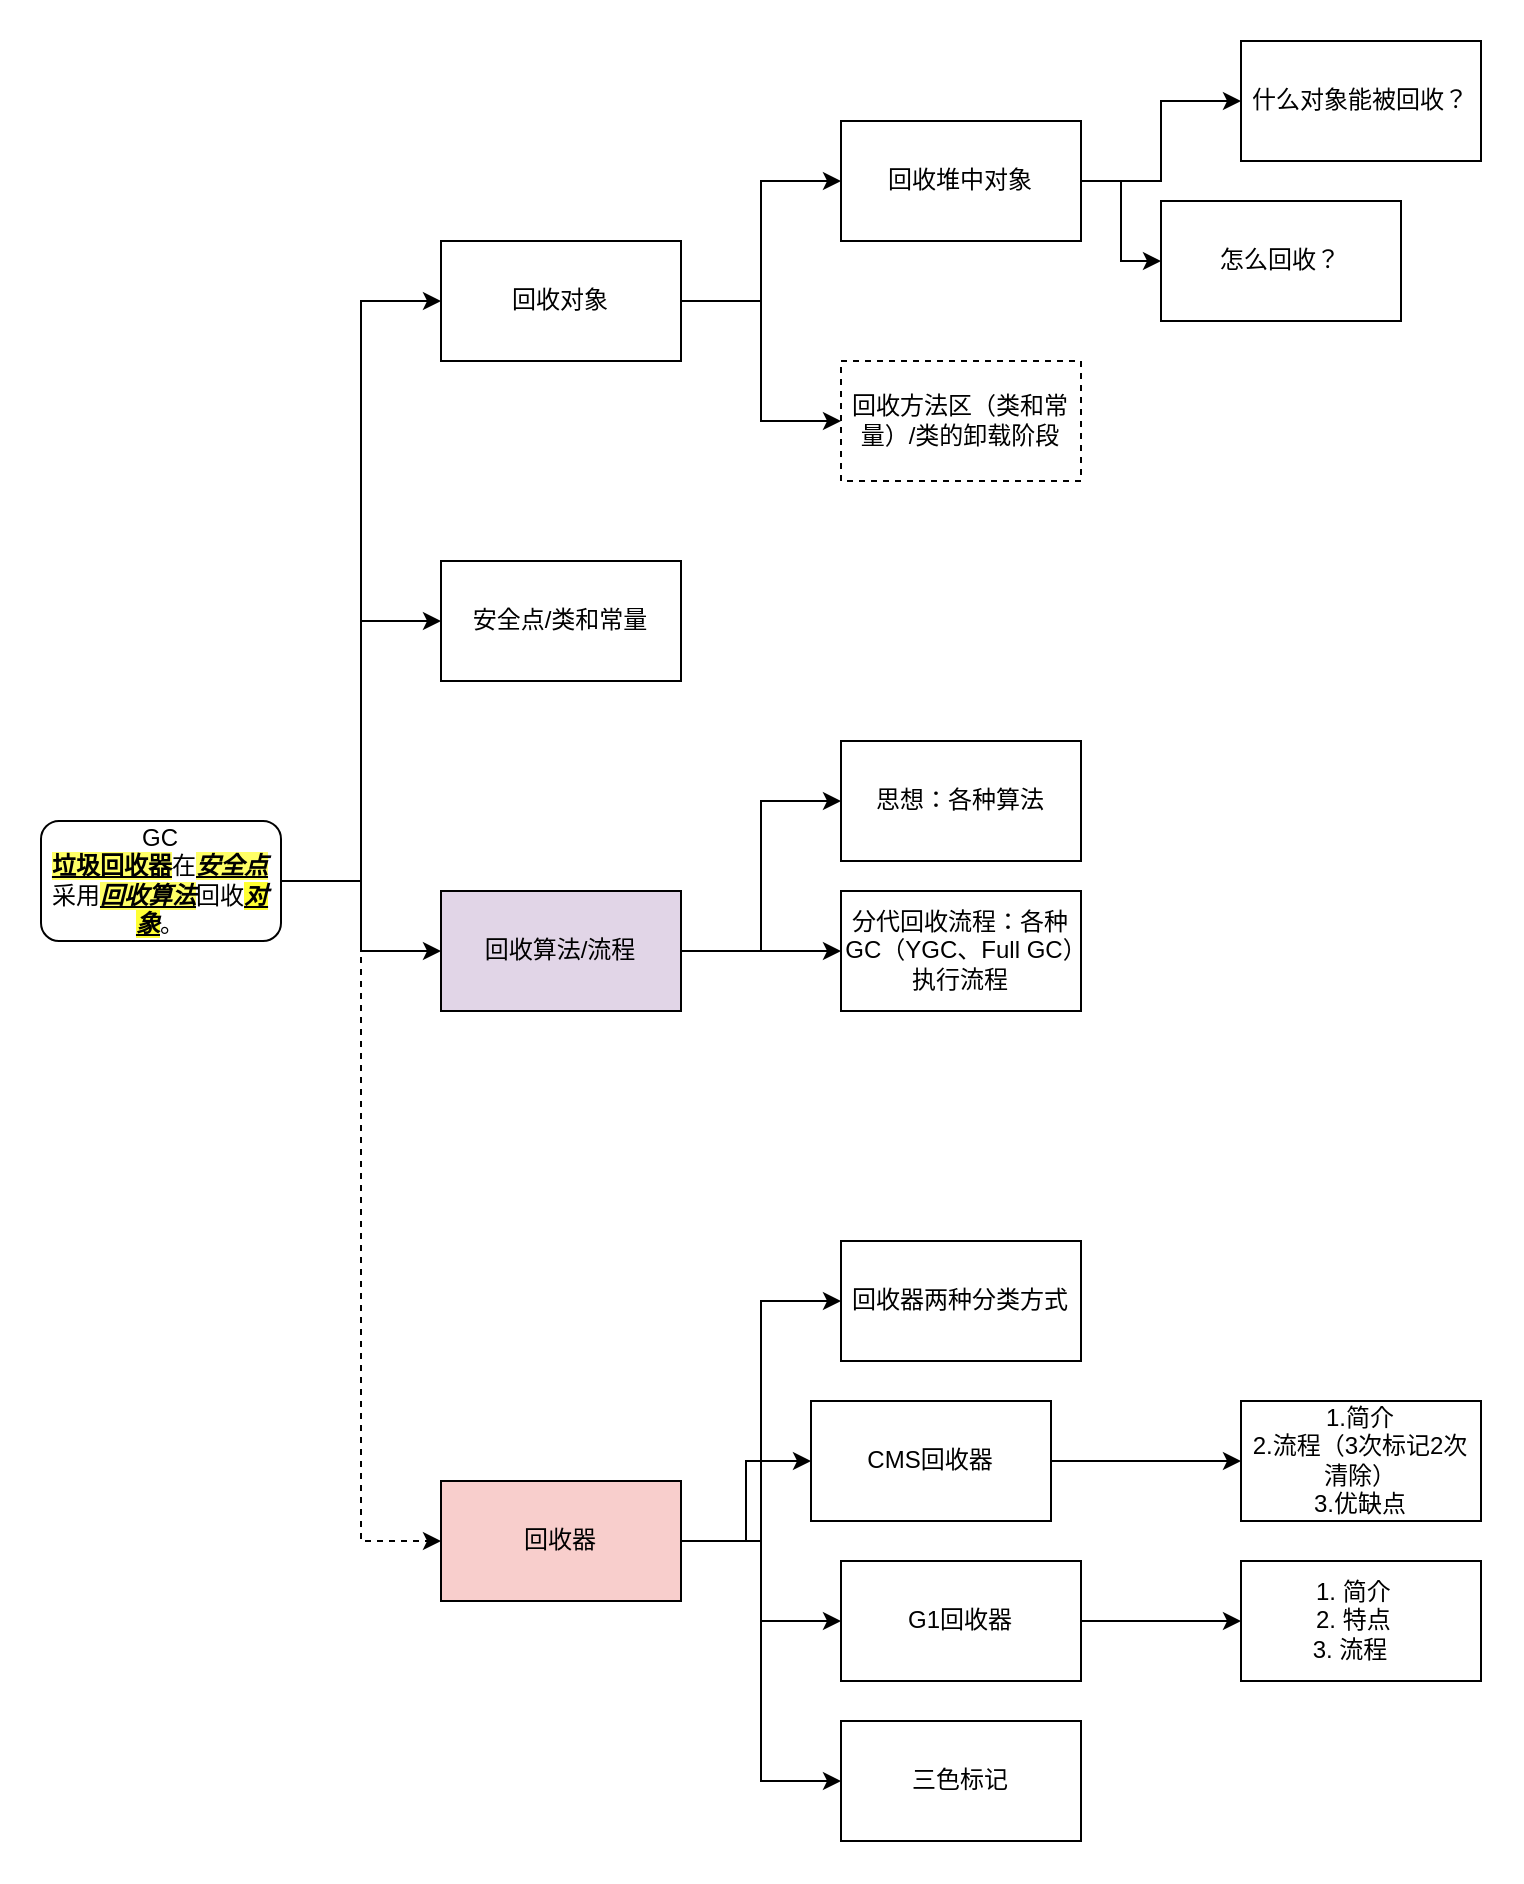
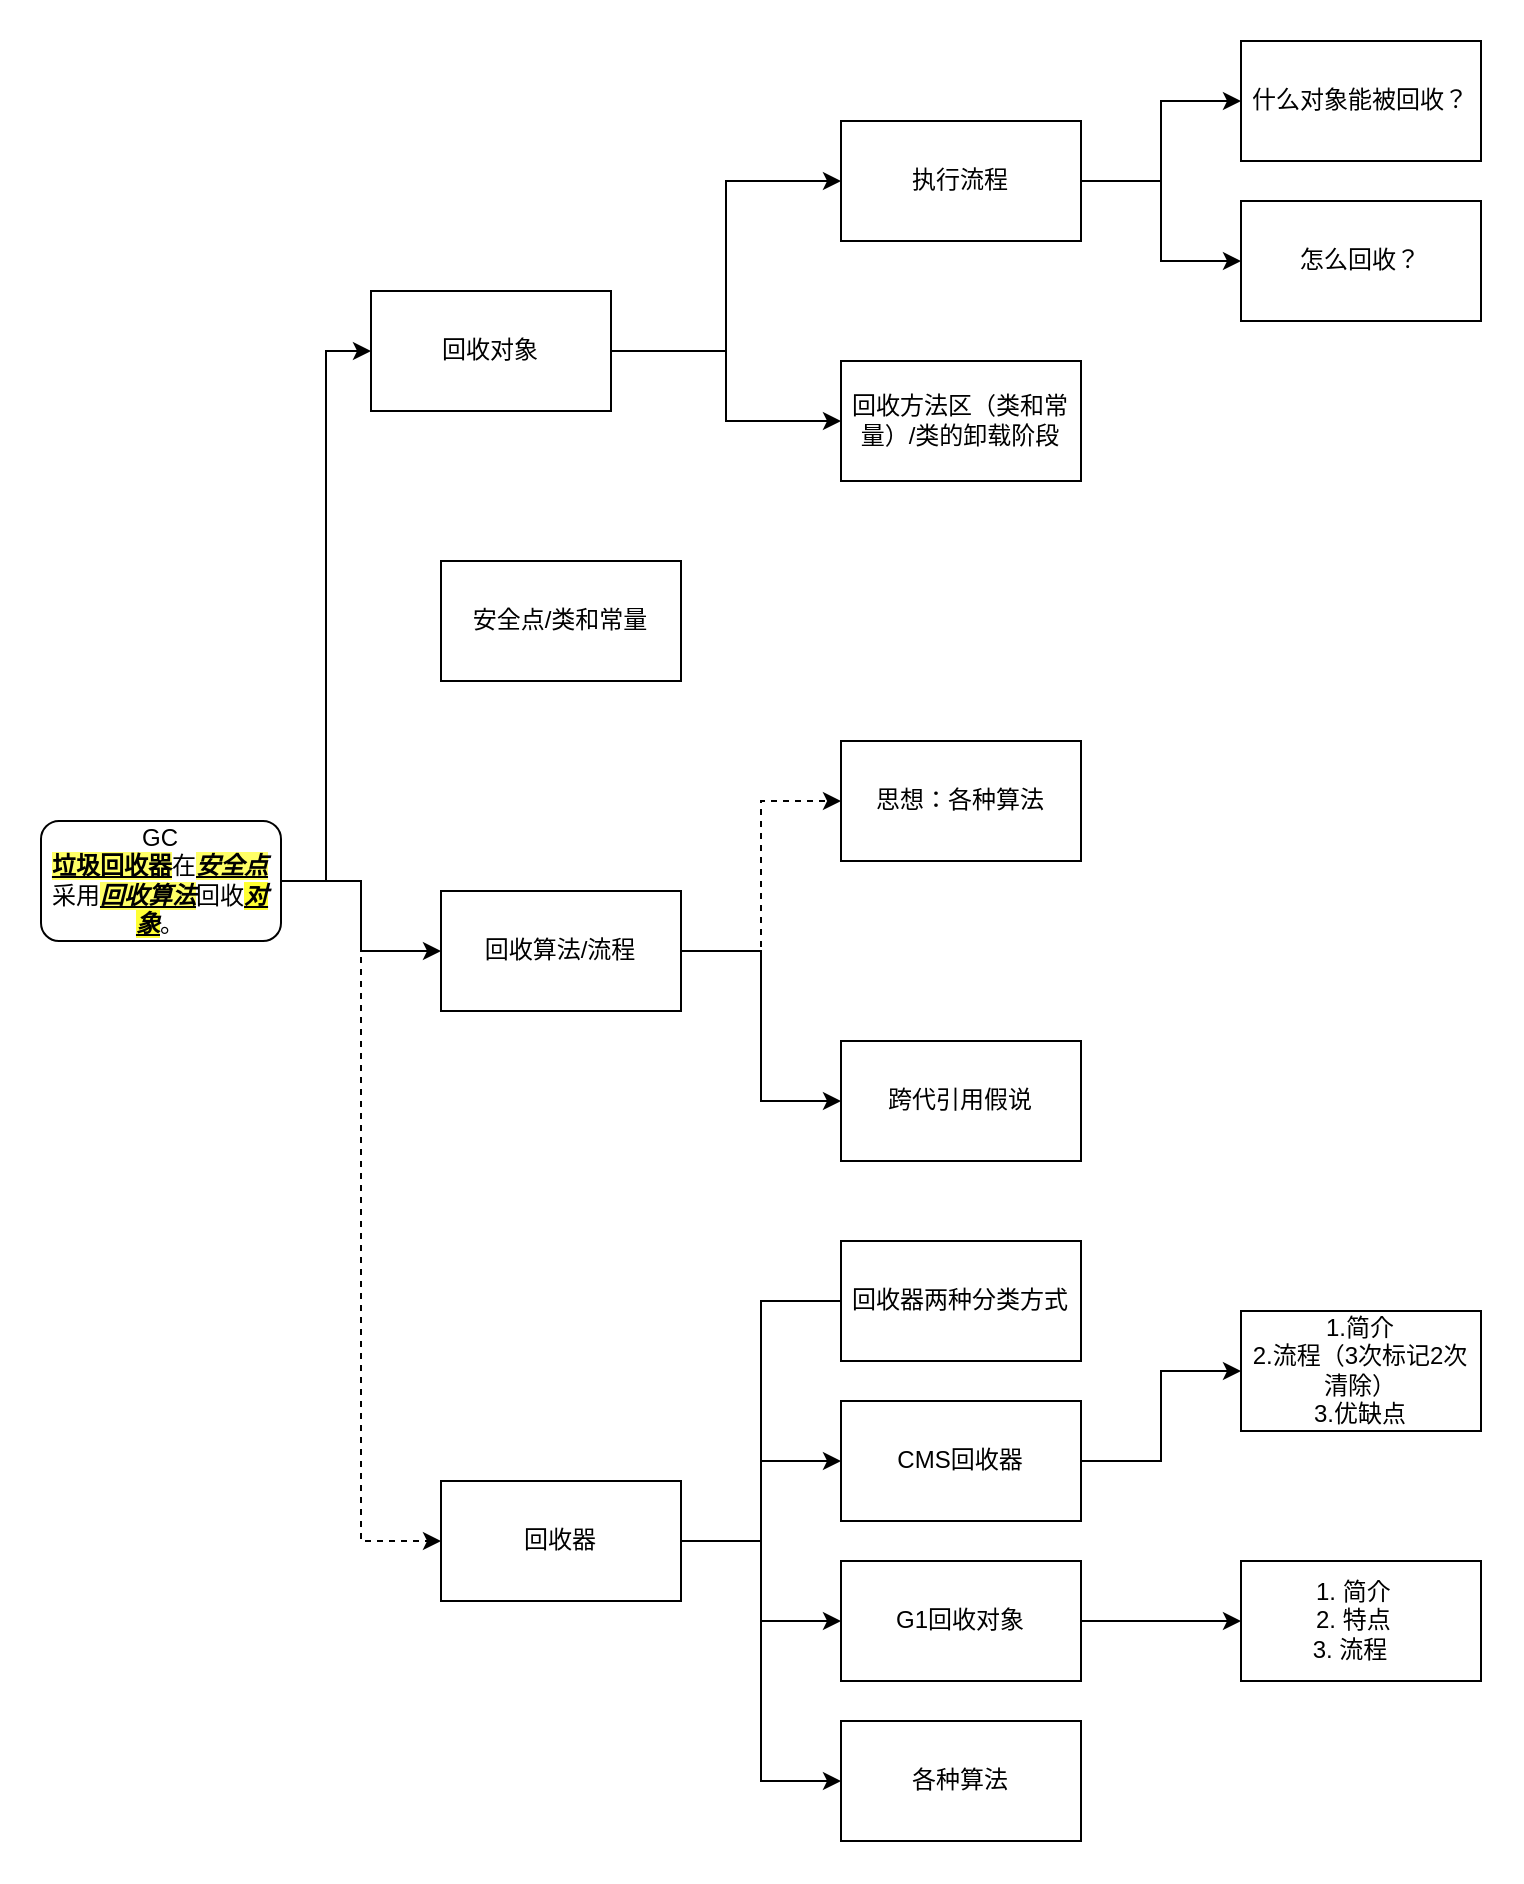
node "回收堆中对象": label "回收堆中对象" -> "执行流程"
node "怎么回收？": moved (1281, 261) -> (1361, 261)
node "回收对象": moved (561, 301) -> (491, 351)
node "回收方法区（类和常量）/类的卸载阶段": style dashed -> solid
edge "GC 垃圾回收器在安全点采用回收算法回收对象。" -> "安全点/类和常量": removed
edge "回收算法/流程" -> "思想：各种算法": style solid -> dashed
node "回收算法/流程": fillcolor #e1d5e7 -> #ffffff
edge "回收算法/流程" -> "分代回收流程：各种GC（YGC、Full GC）执行流程": removed
node "分代回收流程：各种GC（YGC、Full GC）执行流程": removed
edge "回收算法/流程" -> "跨代引用假说": added
node "跨代引用假说": added
edge "回收器" -> "回收器两种分类方式": arrowhead classic -> none
node "CMS回收器": moved (931, 1461) -> (961, 1461)
node "1.简介 2.流程（3次标记2次清除） 3.优缺点": moved (1361, 1461) -> (1361, 1371)
node "回收器": fillcolor #f8cecc -> #ffffff
node "G1回收器": label "G1回收器" -> "G1回收对象"
node "三色标记": label "三色标记" -> "各种算法"
